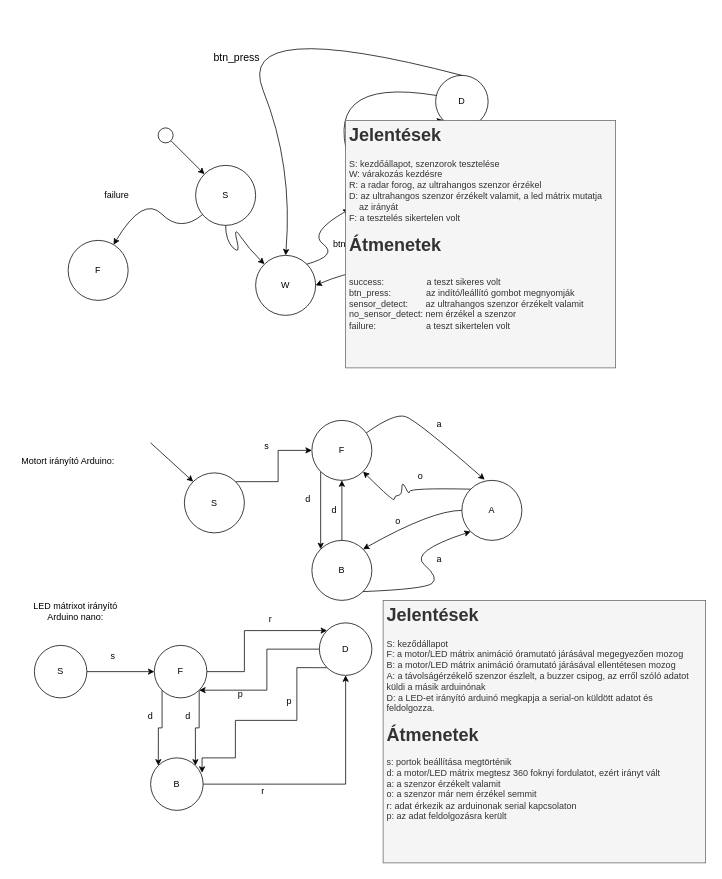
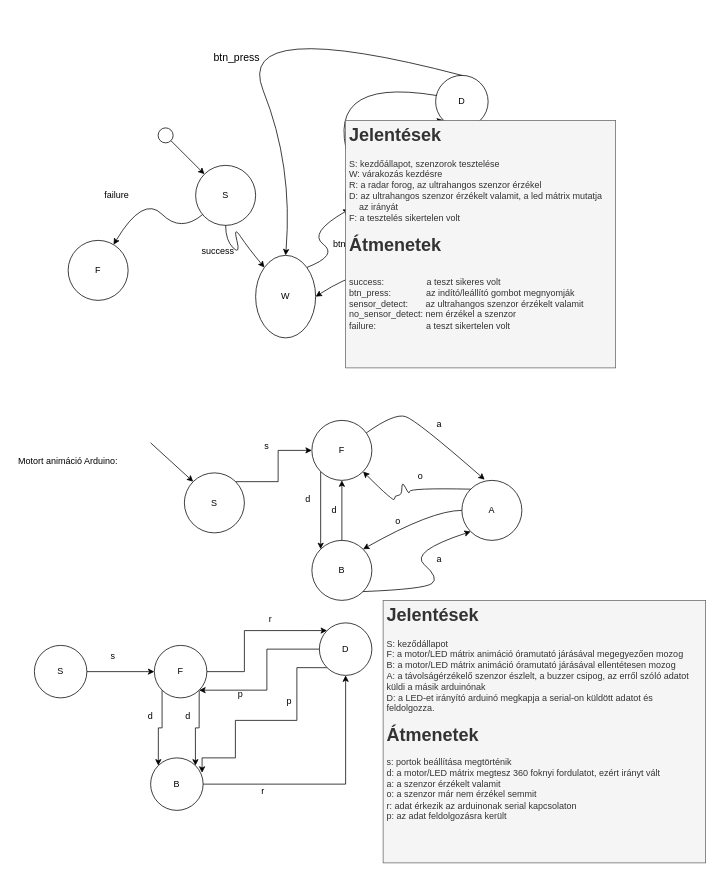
node "success": added
node "W": size 60x60 -> 60x83
node "Motort irányító Arduino:": label "Motort irányító Arduino:" -> "Motort animáció Arduino:"
node "LED mátrixot irányító Arduino nano:": removed
